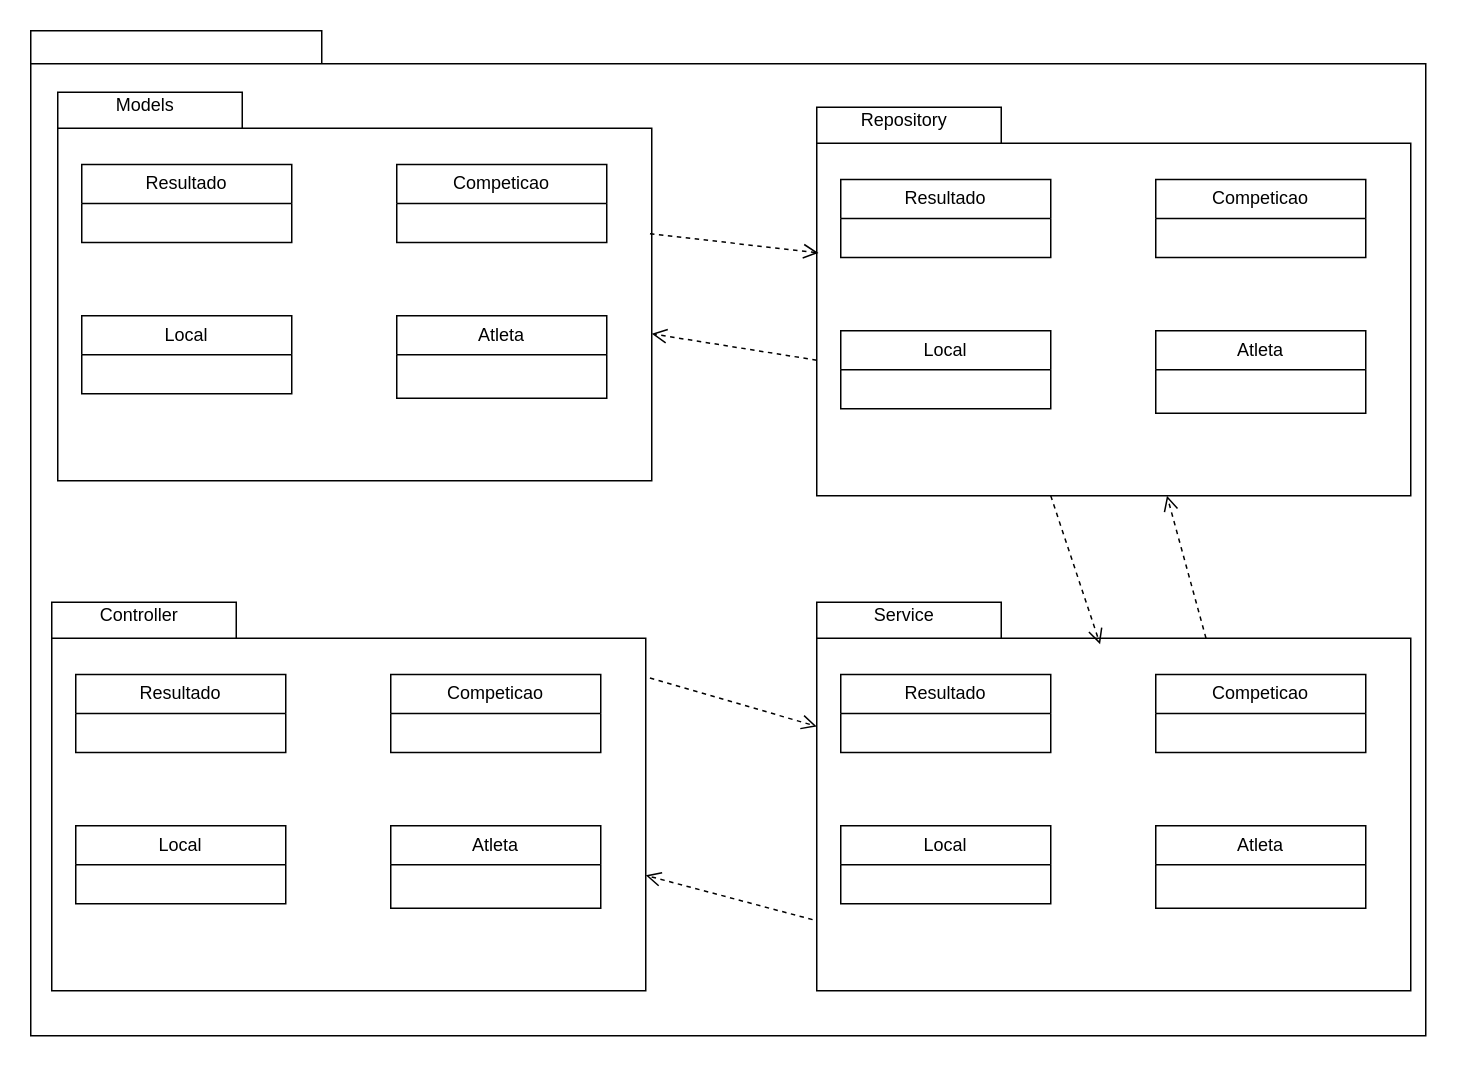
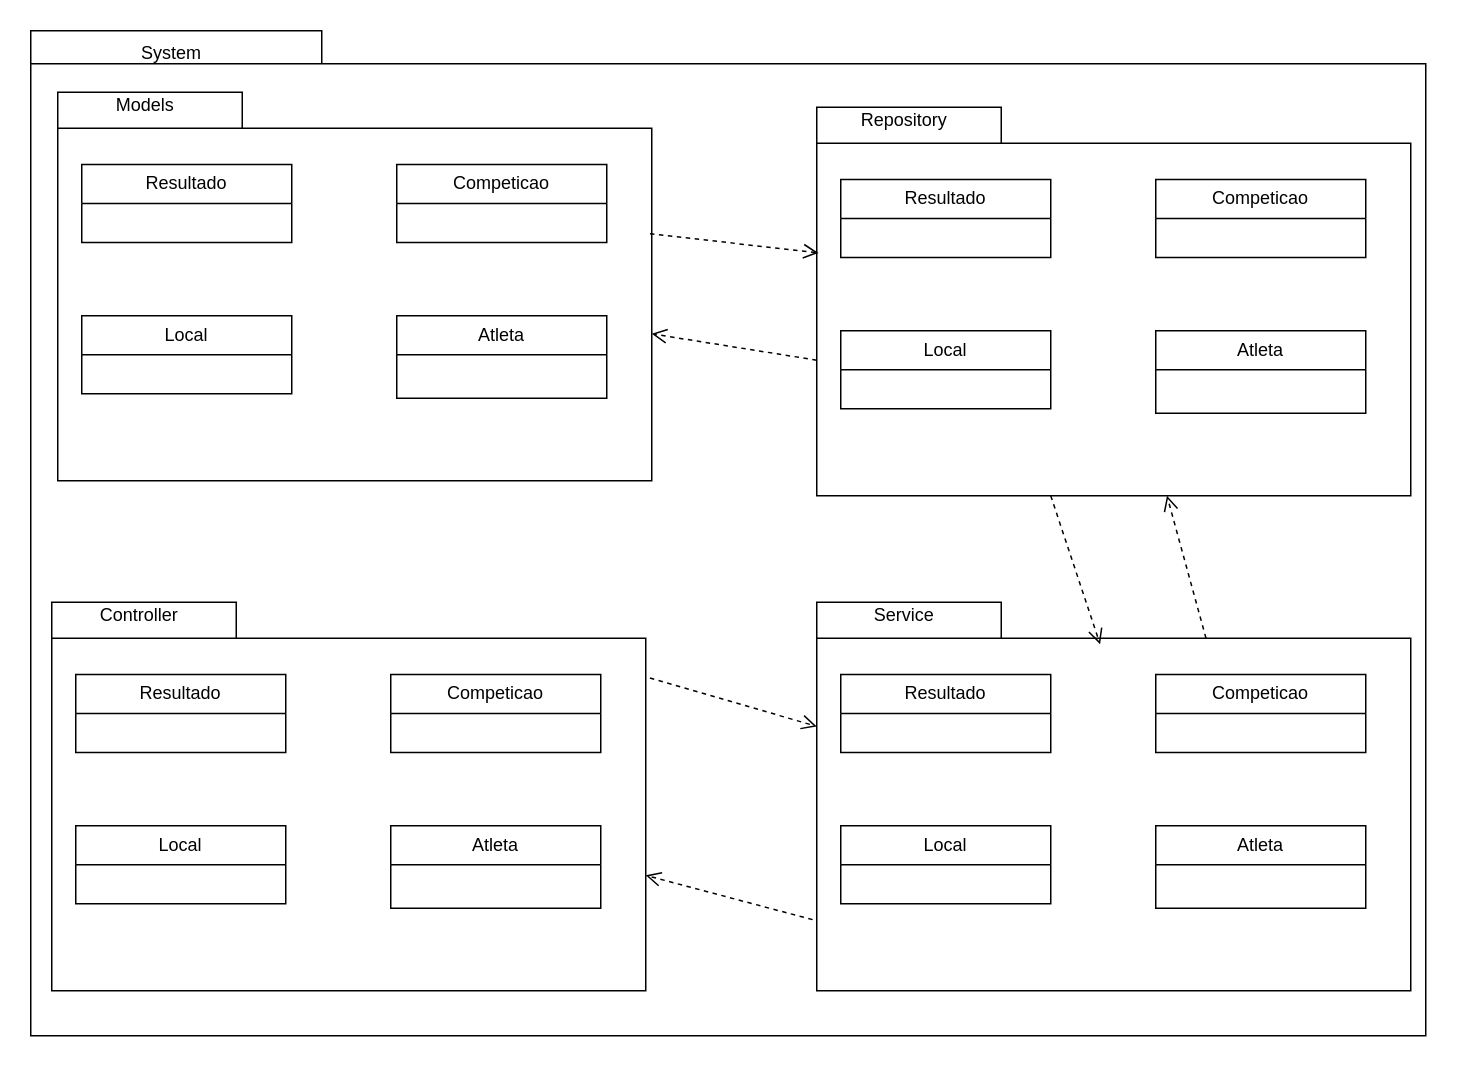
node "System": added
